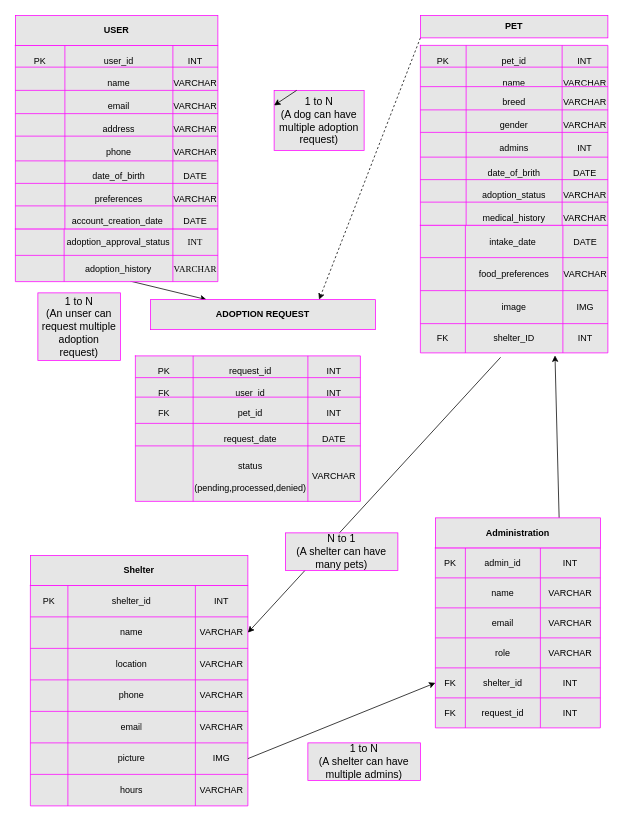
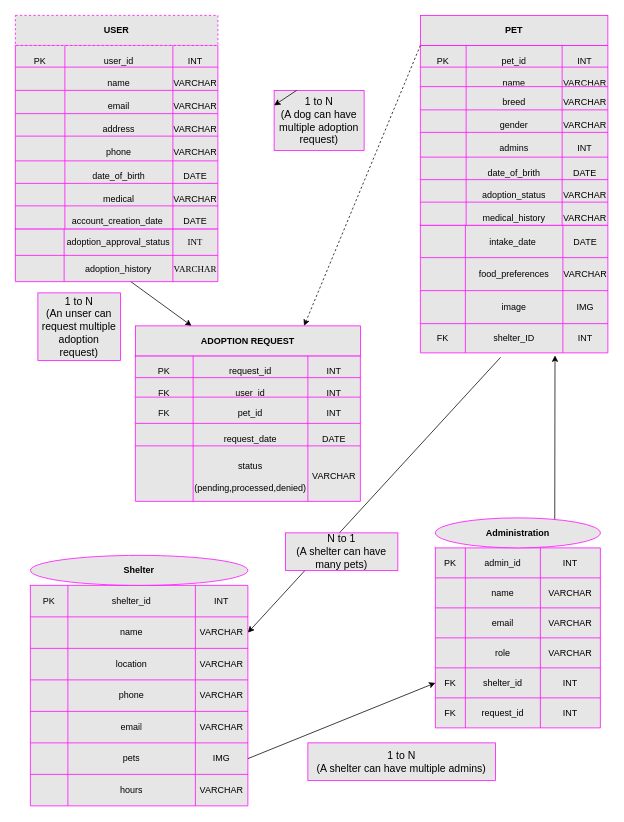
node "PET": size 188x23 -> 188x30
node "USER": style solid -> dashed
node "preferences": label "preferences" -> "medical"
node "ADOPTION REQUEST": moved (263, 315) -> (248, 341)
node "Administration": shape rectangle -> ellipse
node "Shelter": shape rectangle -> ellipse
node "picture": label "picture" -> "pets"
node "1 to N (A shelter can have multiple admins)": size 113x38 -> 188x38
